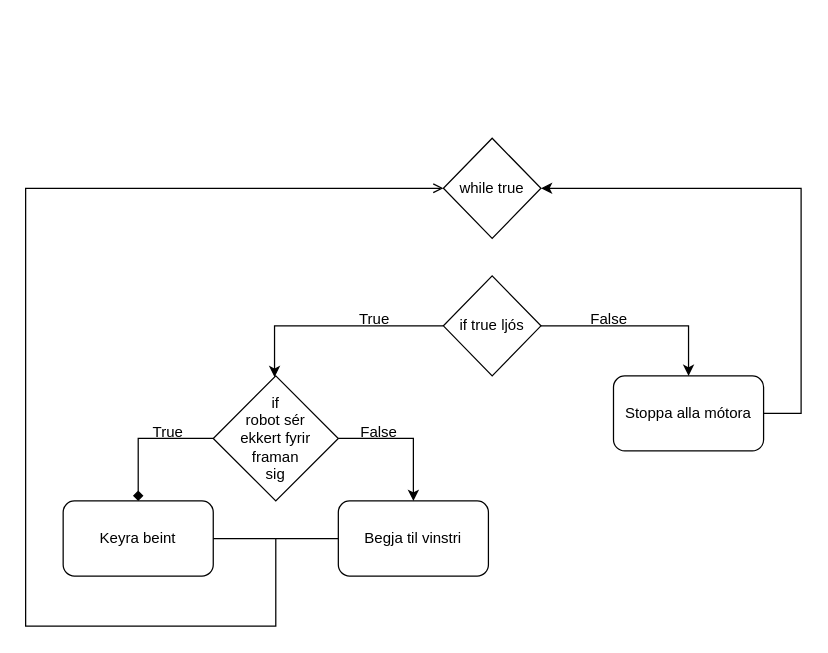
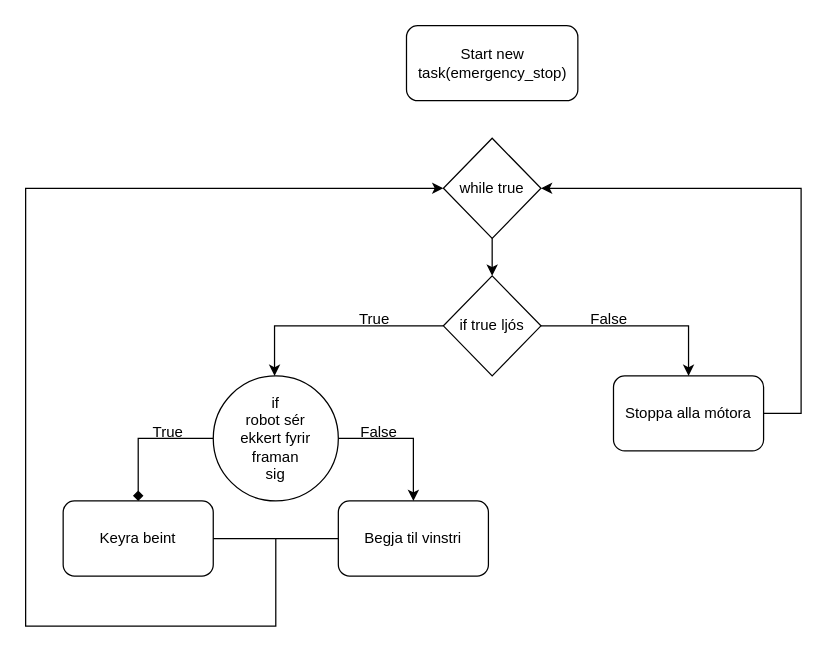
node "Start new task(emergency_stop)": added
edge "Begja til vinstri" -> "while true": arrowhead open -> classic
edge "while true" -> "if true ljós": added
node "if robot sér ekkert fyrir framan sig": shape diamond -> ellipse
